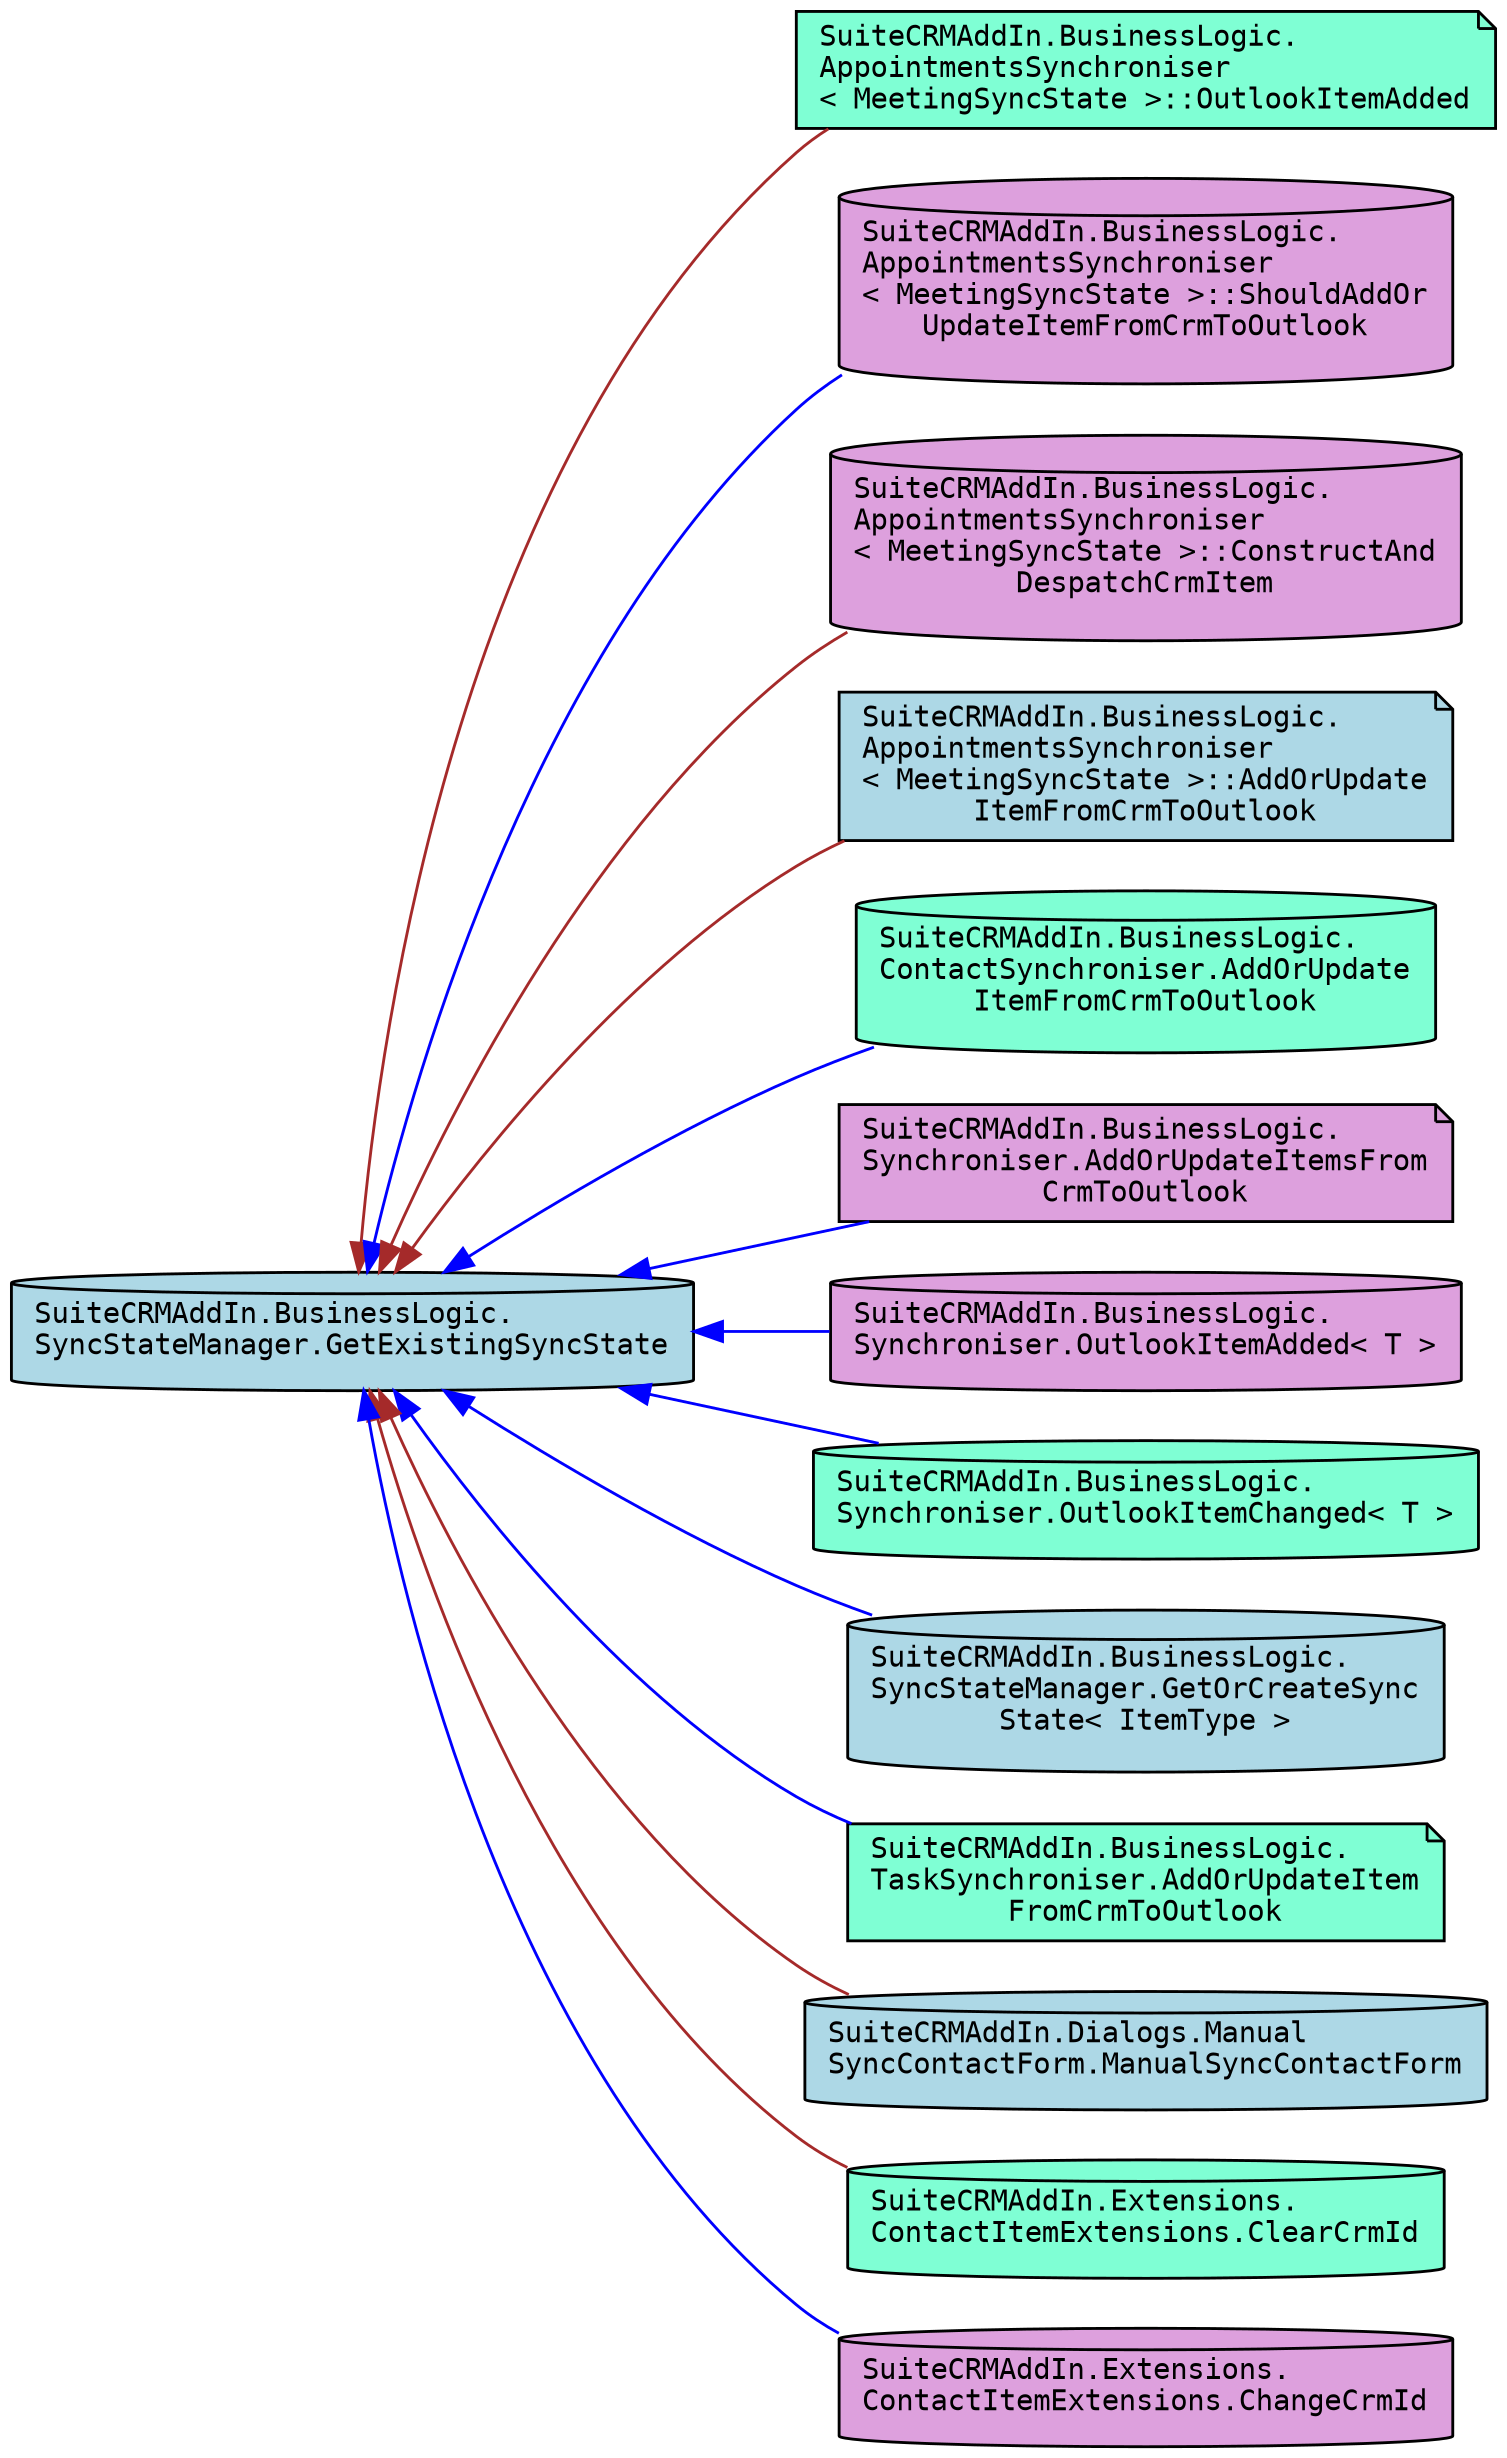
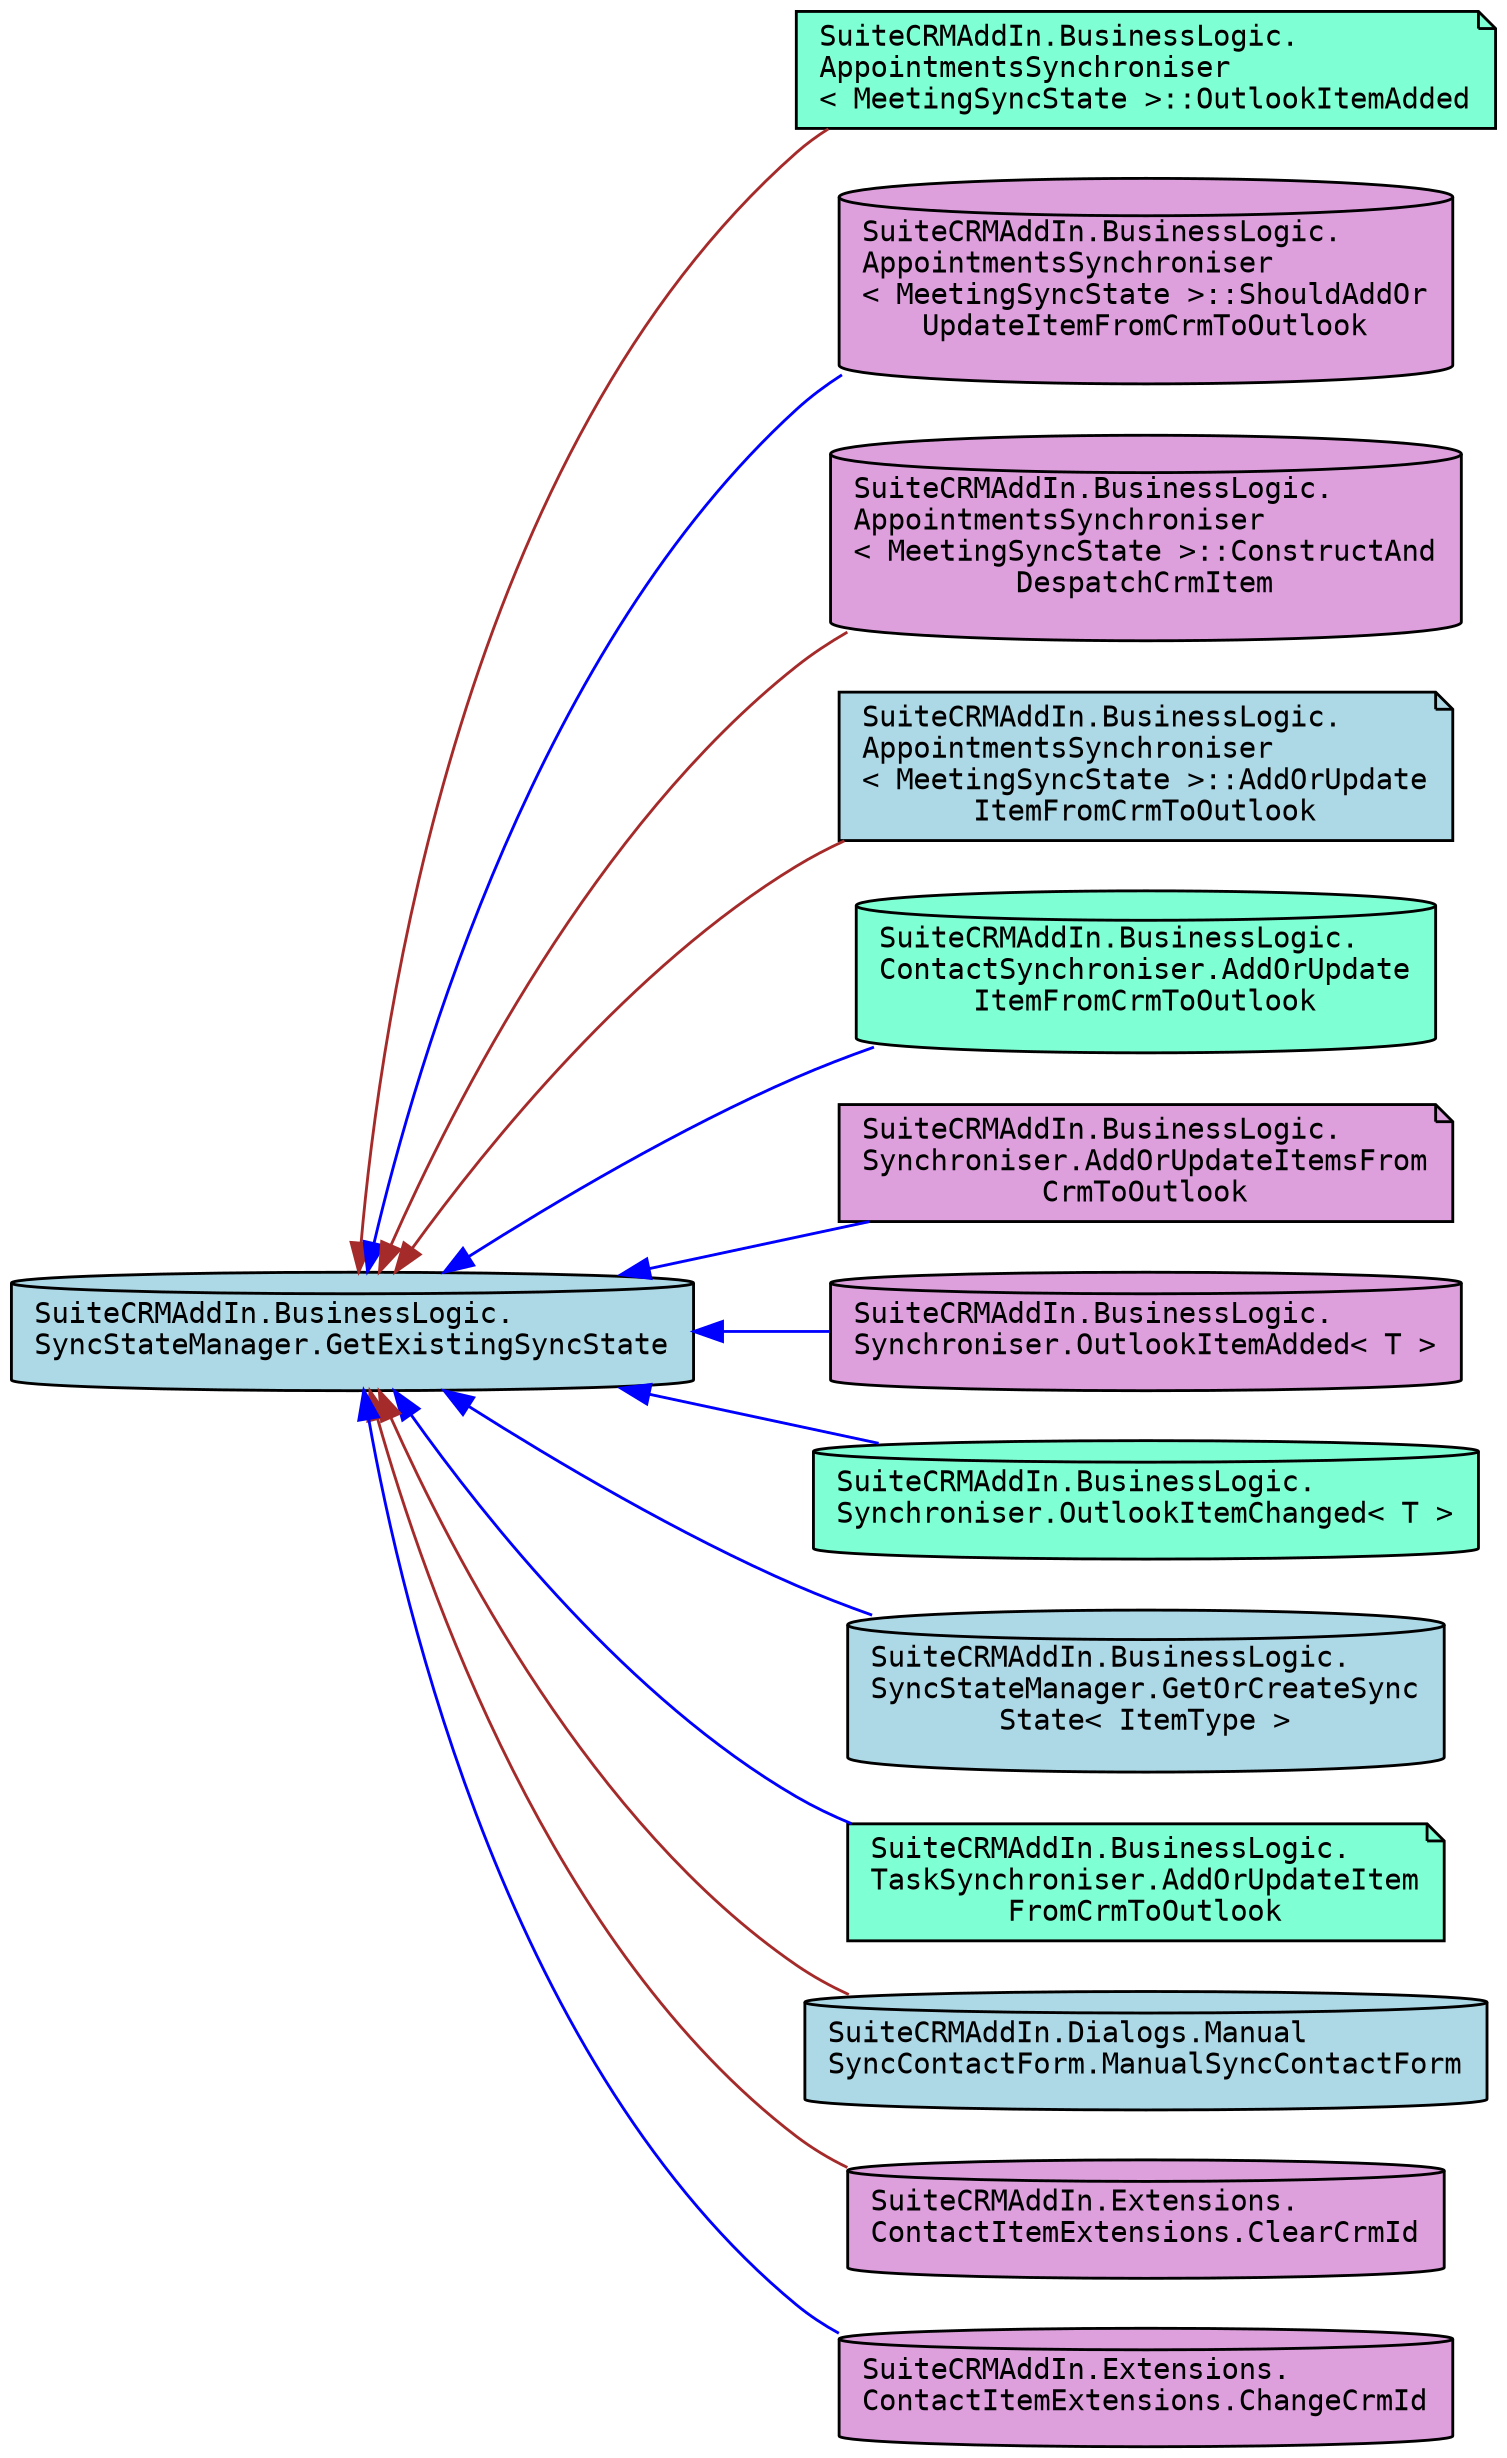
node "SuiteCRMAddIn.Extensions. ContactItemExtensions.ClearCrmId": fillcolor aquamarine -> plum
